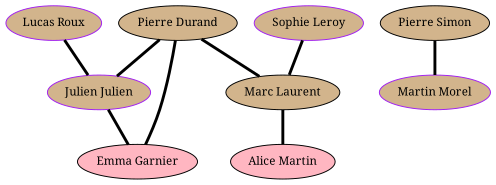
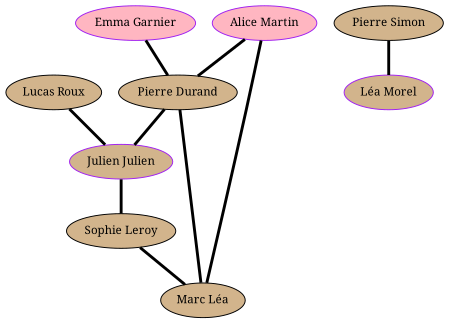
node "Lucas Roux": color purple -> black
node "Sophie Leroy": color purple -> black
edge "Alice Martin" -- "Pierre Durand": added
node "Marc Laurent": label "Marc Laurent" -> "Marc Léa"
node "Martin Morel": label "Martin Morel" -> "Léa Morel"
edge "Julien Julien" -- "Emma Garnier": now "Julien Julien" -- "Sophie Leroy"
node "Emma Garnier": color black -> purple
node "Alice Martin": color black -> purple
